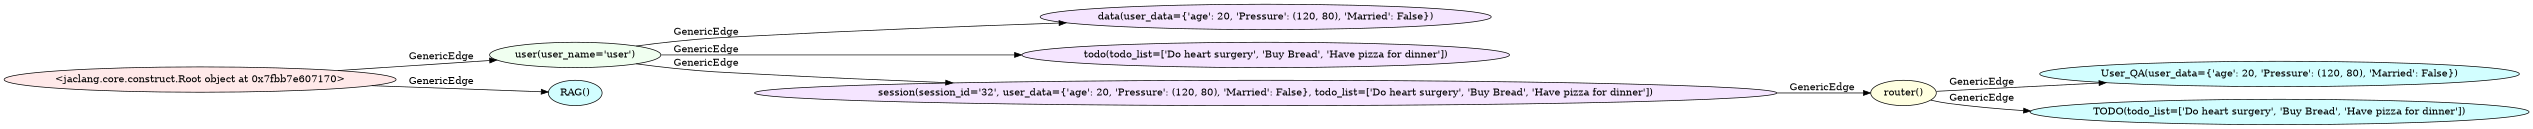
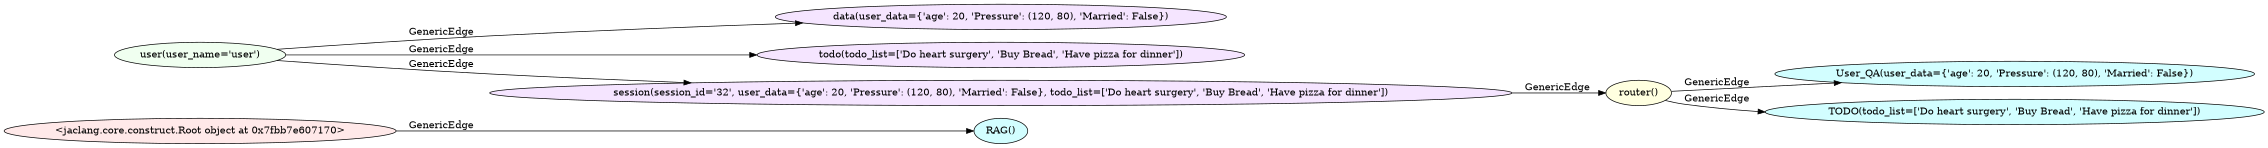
edge "<jaclang.core.construct.Root object at 0x7fbb7e607170>" -> "user(user_name='user')": removed, label "GenericEdge"
